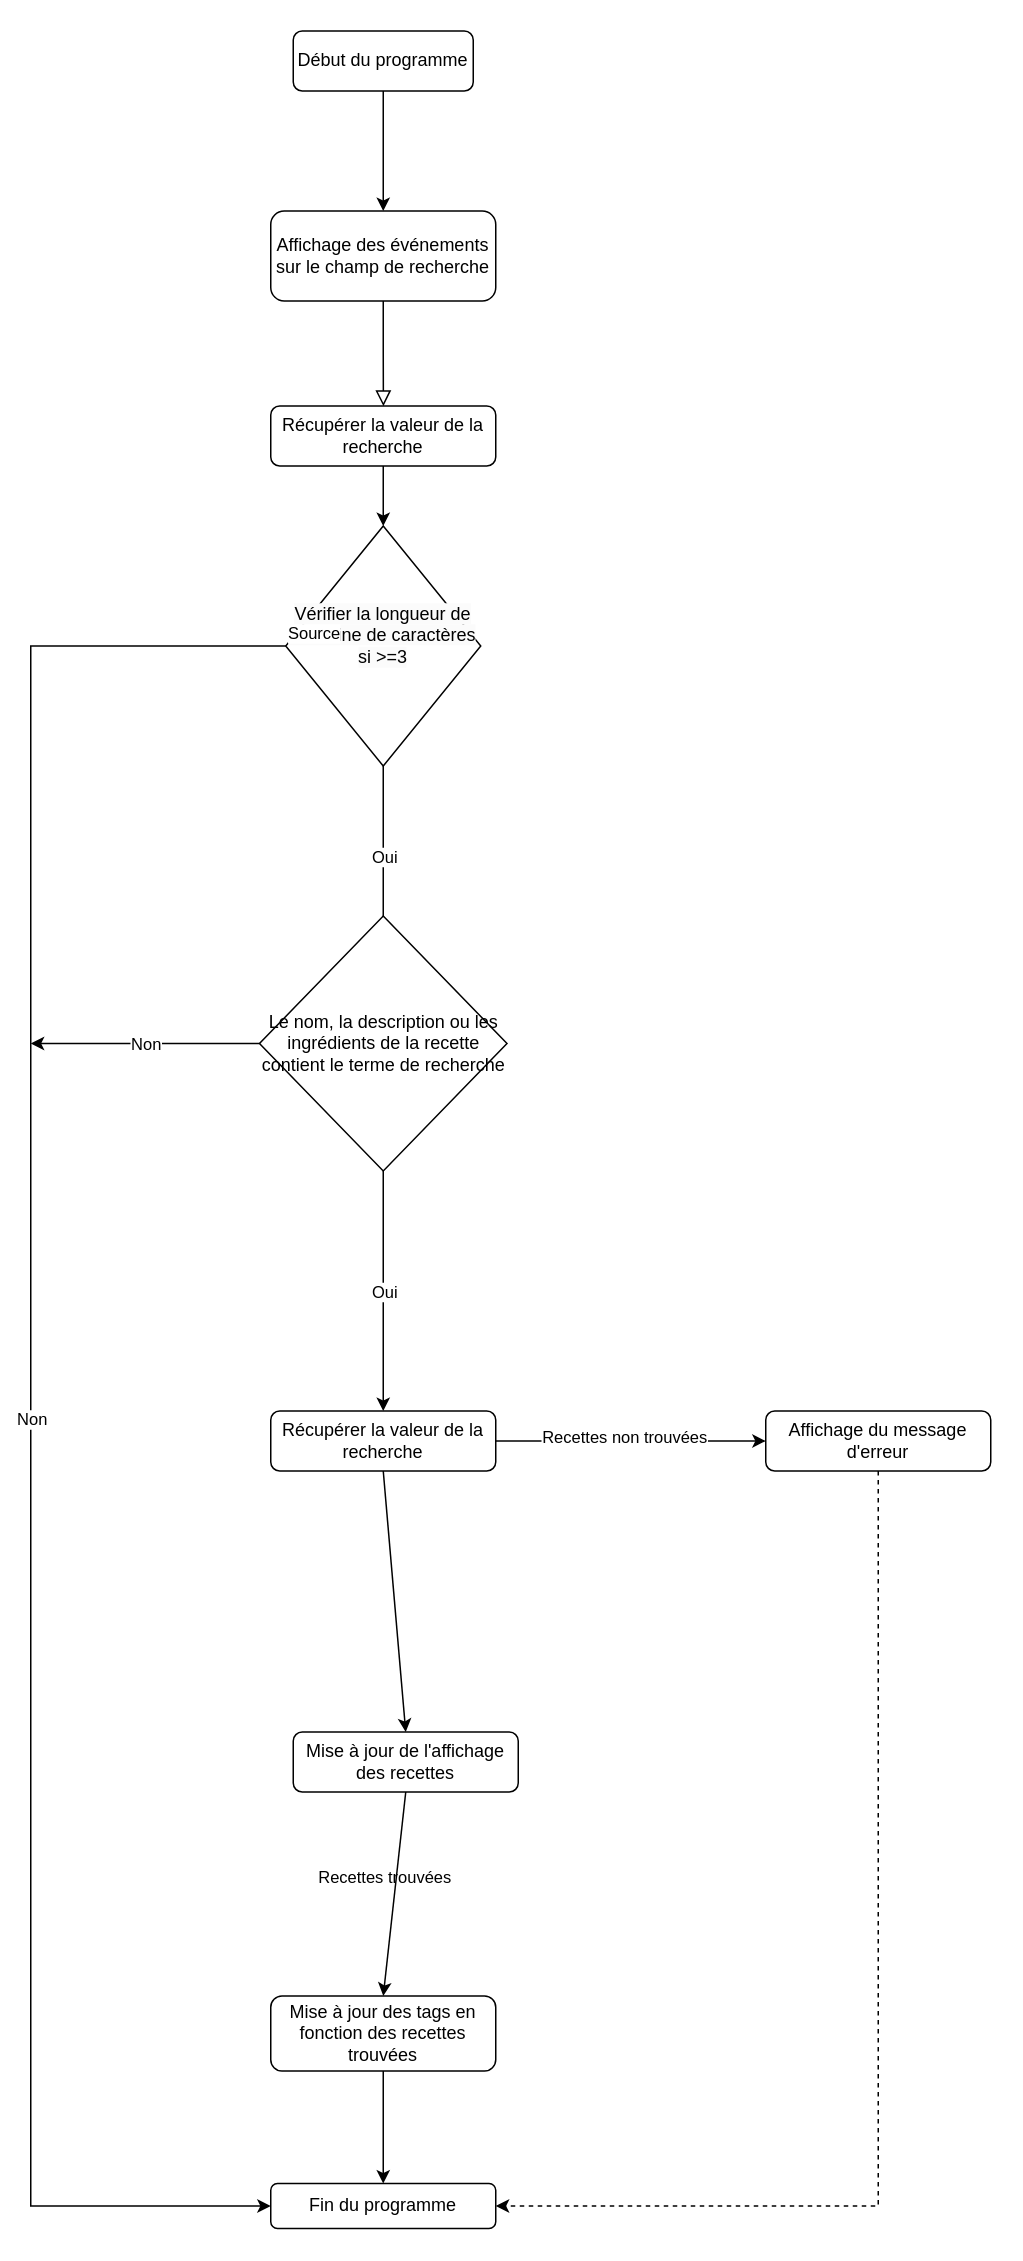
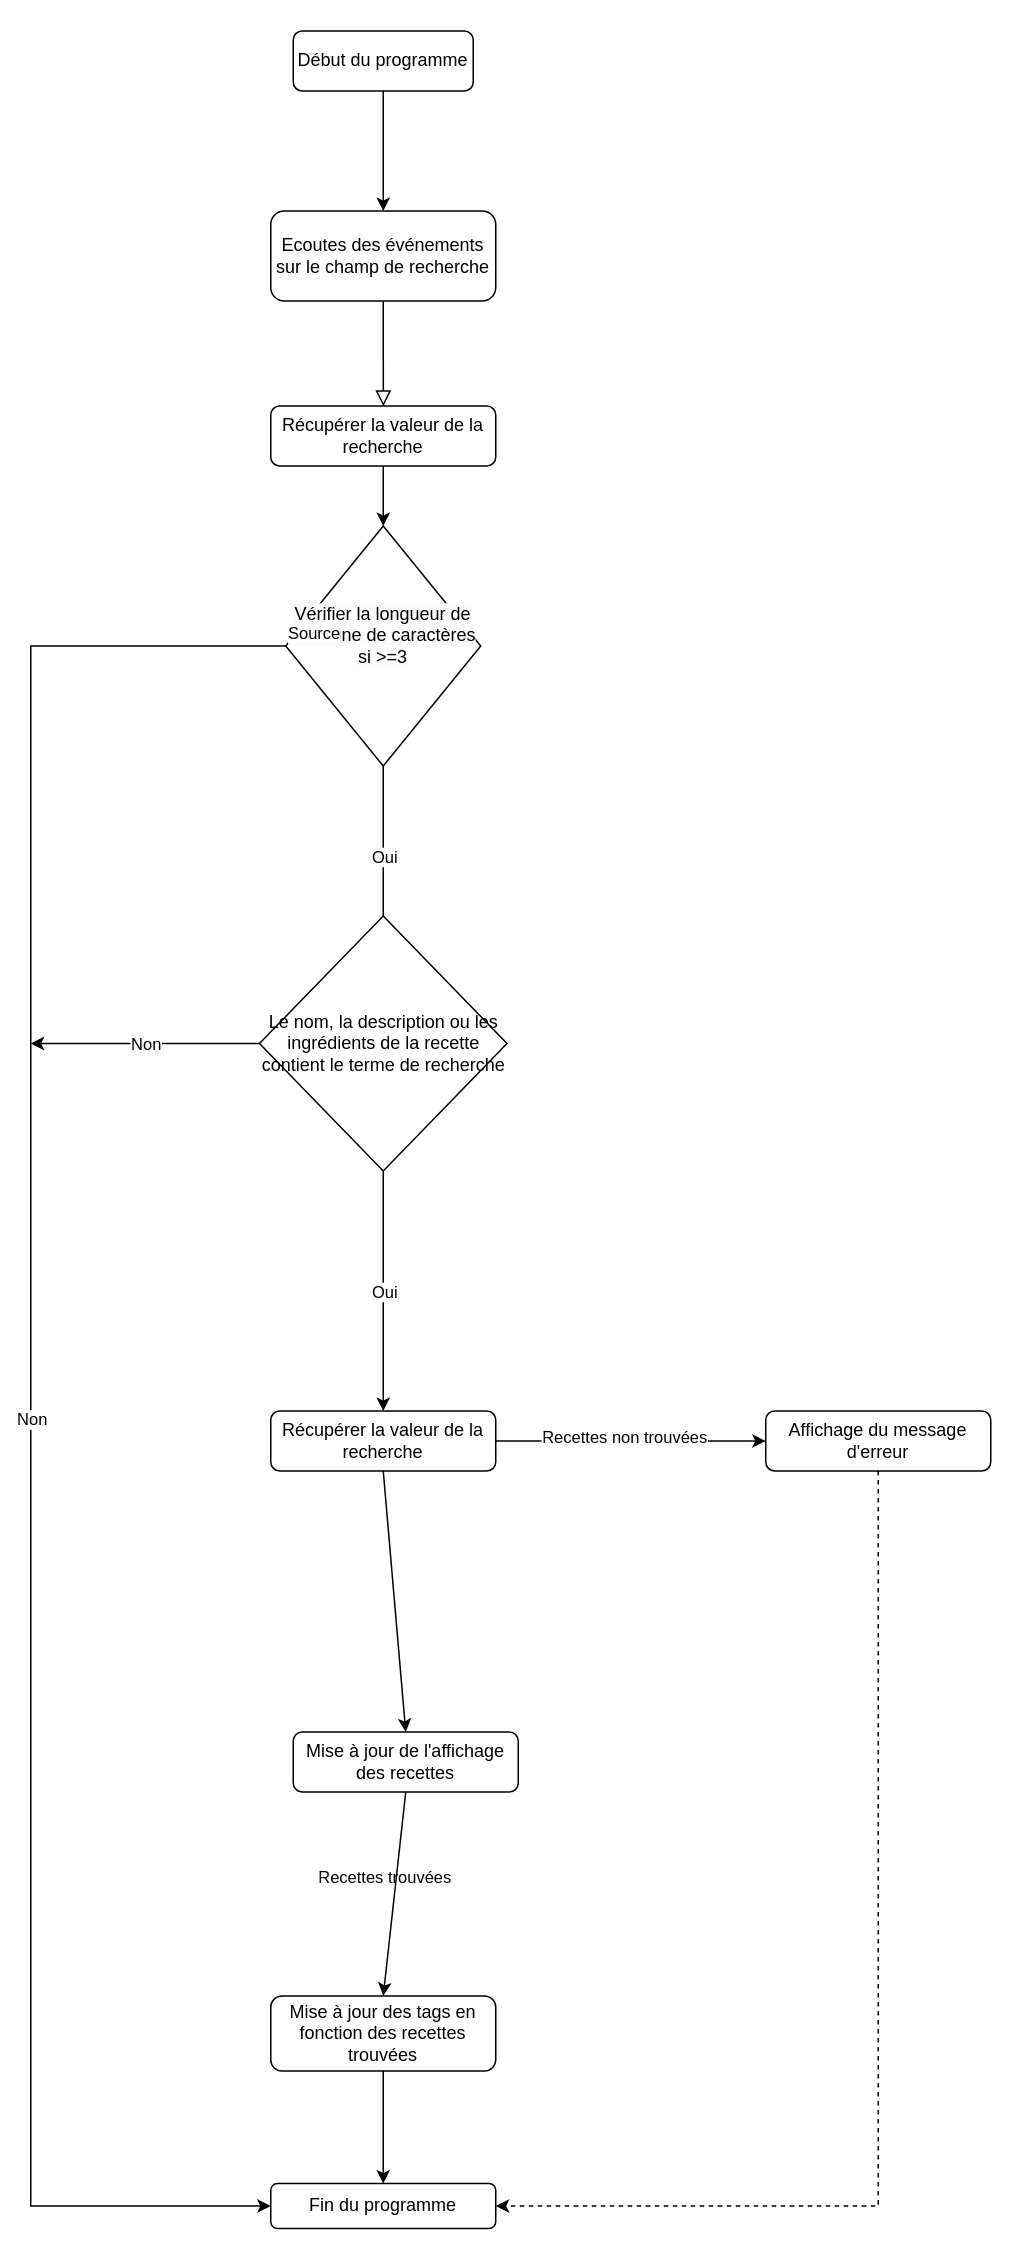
node "Affichage des événements sur le champ de recherche": label "Affichage des événements sur le champ de recherche" -> "Ecoutes des événements sur le champ de recherche"
